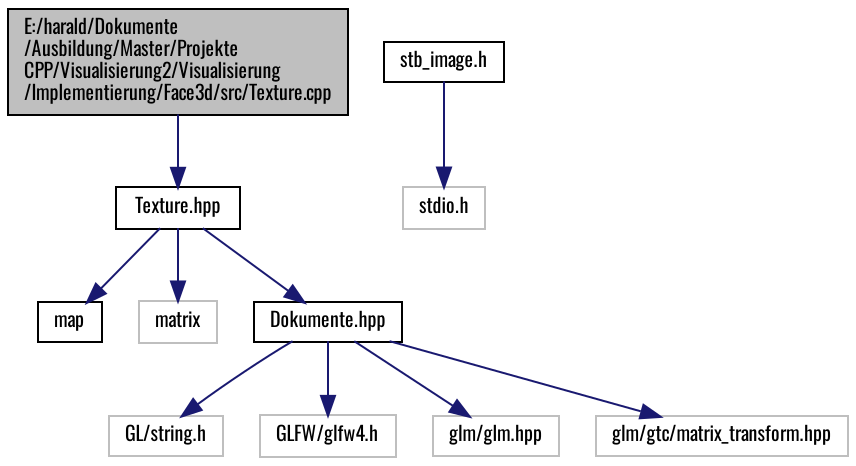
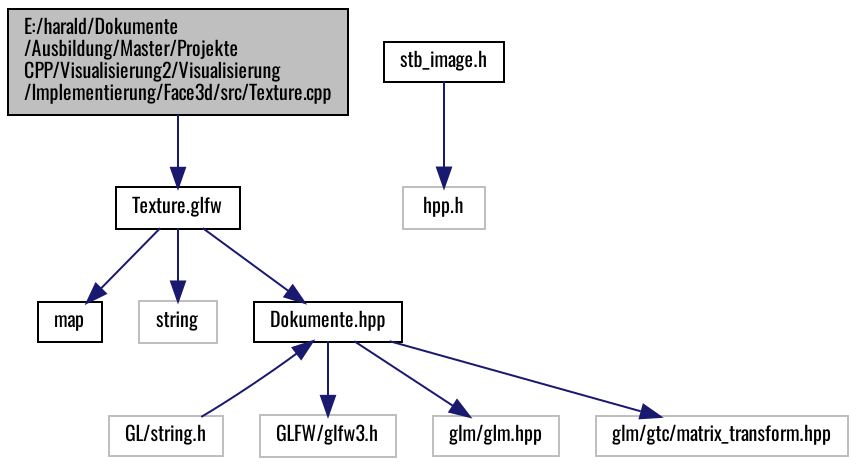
node "Texture.hpp": label "Texture.hpp" -> "Texture.glfw"
node "stdio.h": label "stdio.h" -> "hpp.h"
node "matrix": label "matrix" -> "string"
edge "Dokumente.hpp" -> "GL/string.h": reversed
node "GLFW/glfw4.h": label "GLFW/glfw4.h" -> "GLFW/glfw3.h"
